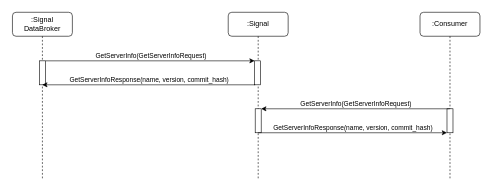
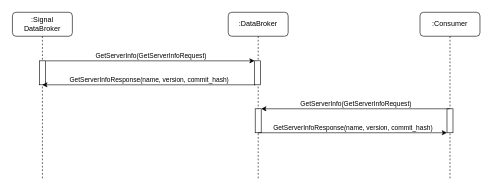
node ":Signal": label ":Signal" -> ":DataBroker"
